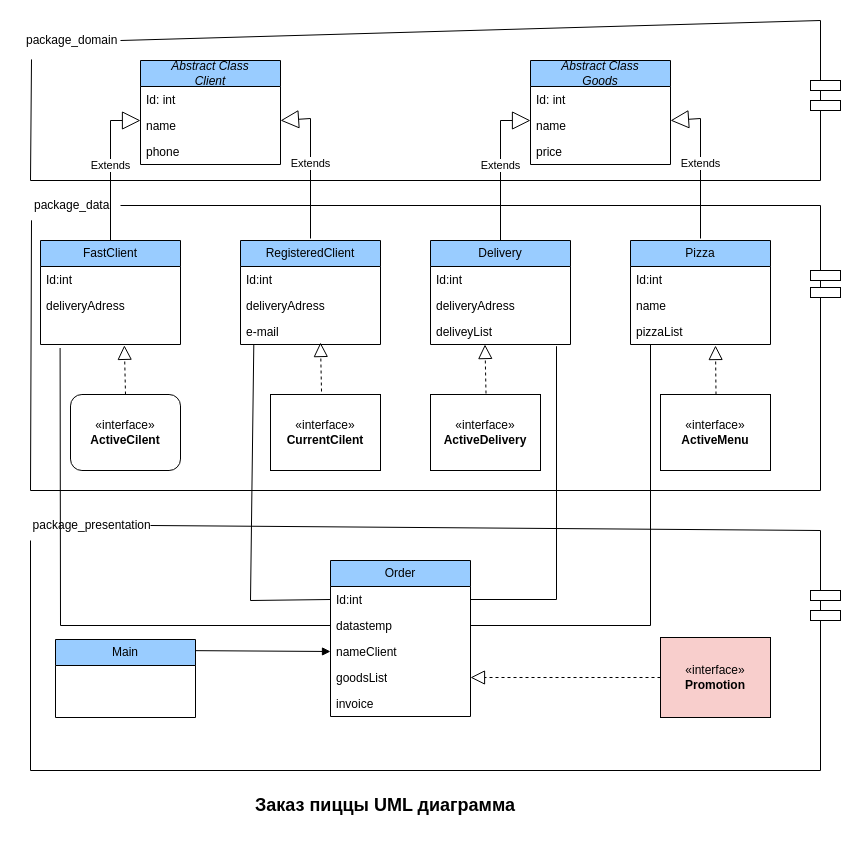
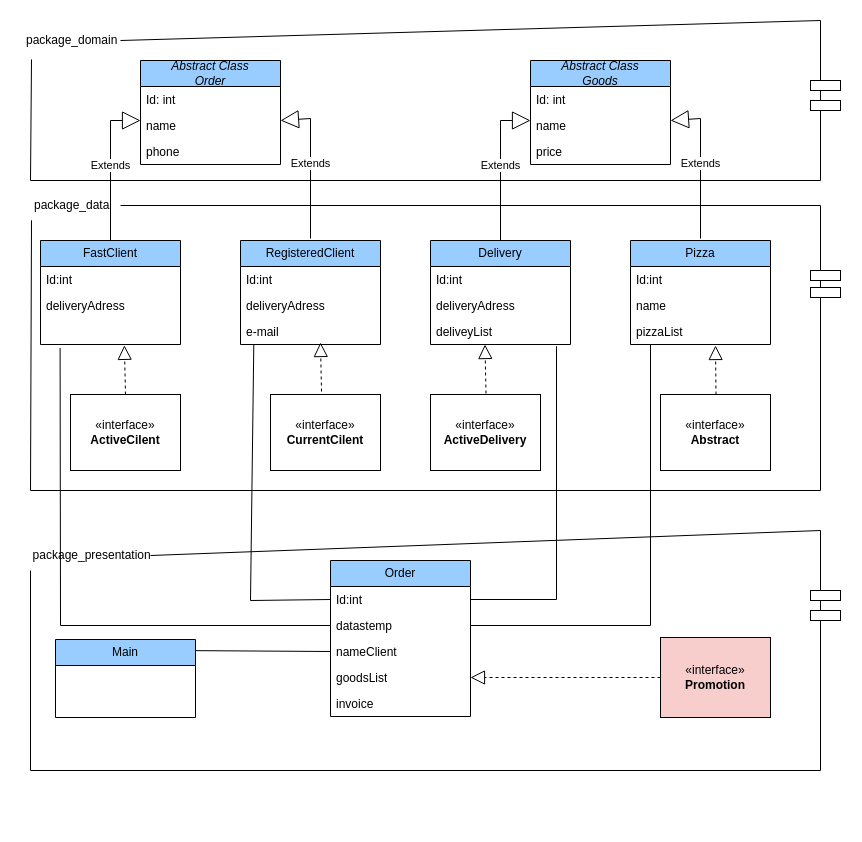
node "Abstract Class Client": label "Abstract Class Client" -> "Abstract Class Order"
node "«interface» ActiveCilent": shape rounded rectangle -> rectangle
node "«interface» ActiveMenu": label "«interface» ActiveMenu" -> "«interface» Abstract"
node "package_presentation": moved (91, 526) -> (91, 556)
edge "Main" -> "nameClient": arrowhead block -> none
node "Заказ пиццы UML диаграмма": removed
